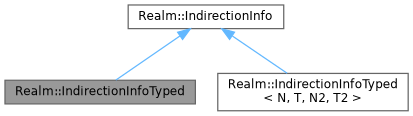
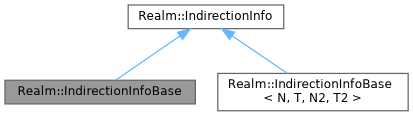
node "Realm::IndirectionInfoTyped": label "Realm::IndirectionInfoTyped" -> "Realm::IndirectionInfoBase"
node "Realm::IndirectionInfoTyped < N, T, N2, T2 >": label "Realm::IndirectionInfoTyped < N, T, N2, T2 >" -> "Realm::IndirectionInfoBase < N, T, N2, T2 >"
